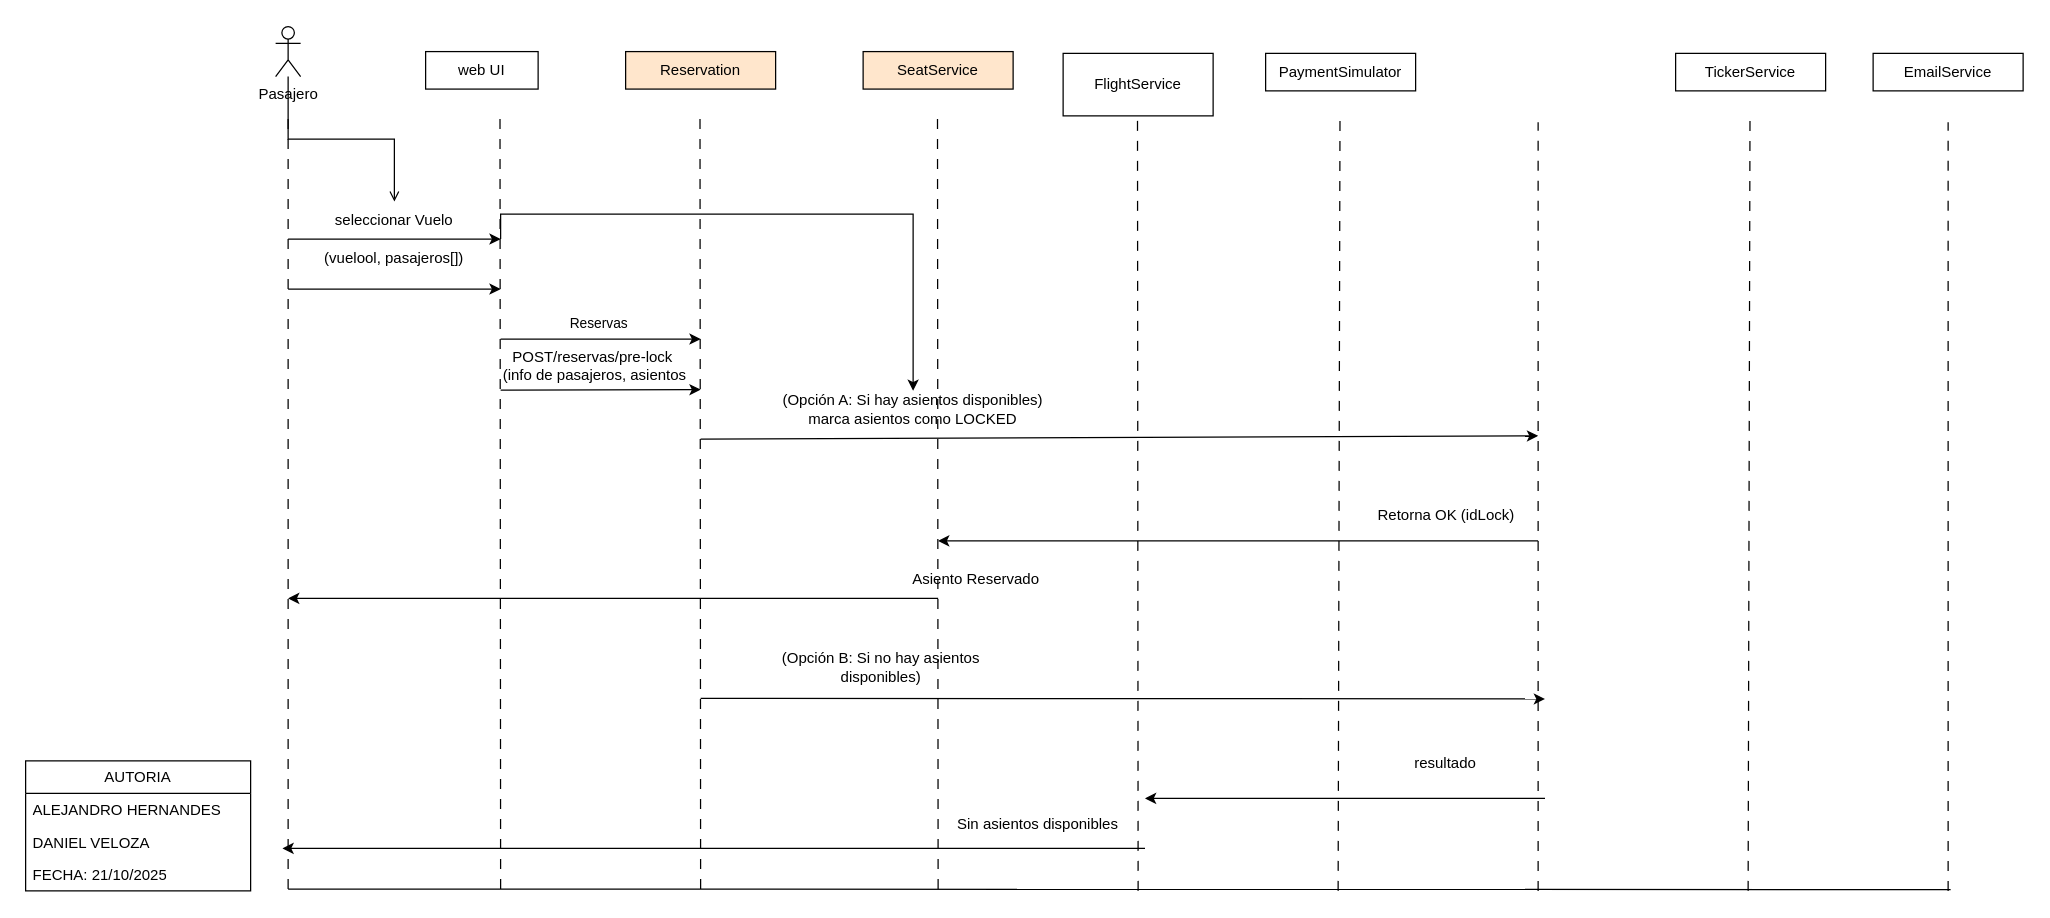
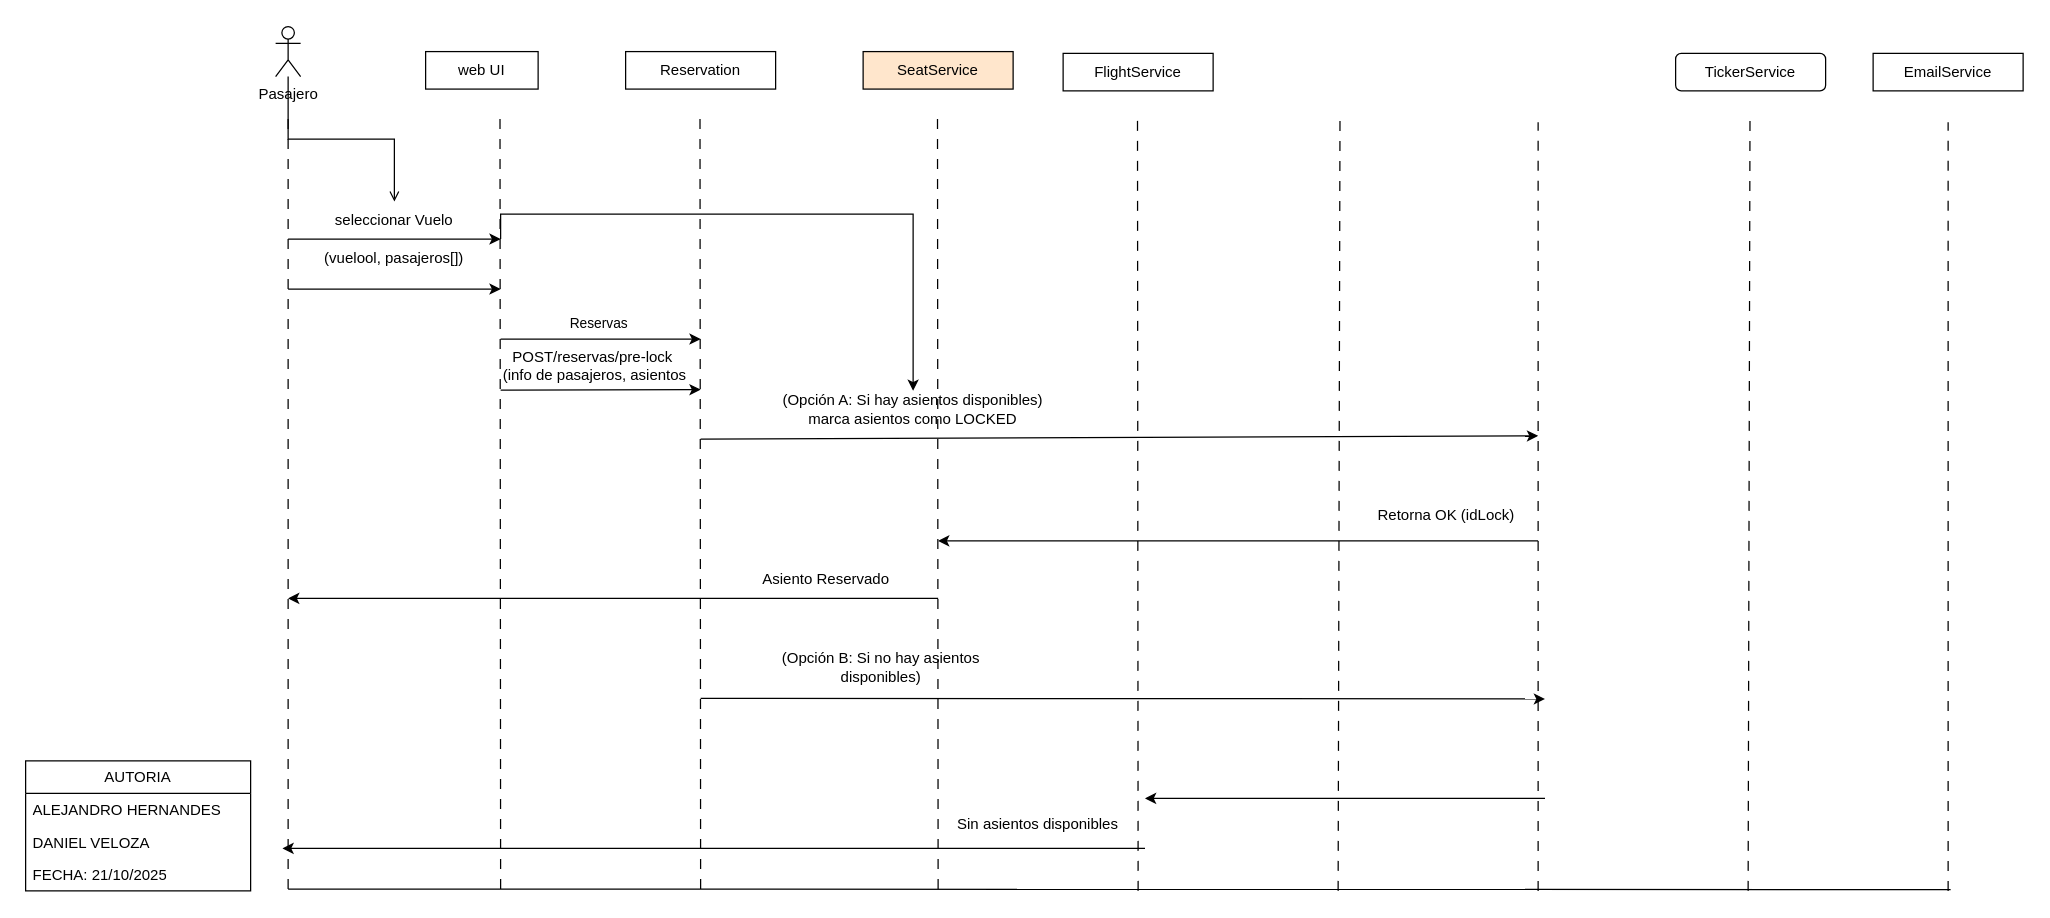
node "Reservation": fillcolor #ffe6cc -> #ffffff
node "PaymentSimulator": removed
node "TickerService": shape rectangle -> rounded rectangle
node "FlightService": size 150x63 -> 150x38
node "Asiento Reservado": moved (976, 579) -> (826, 579)
node "resultado": removed
